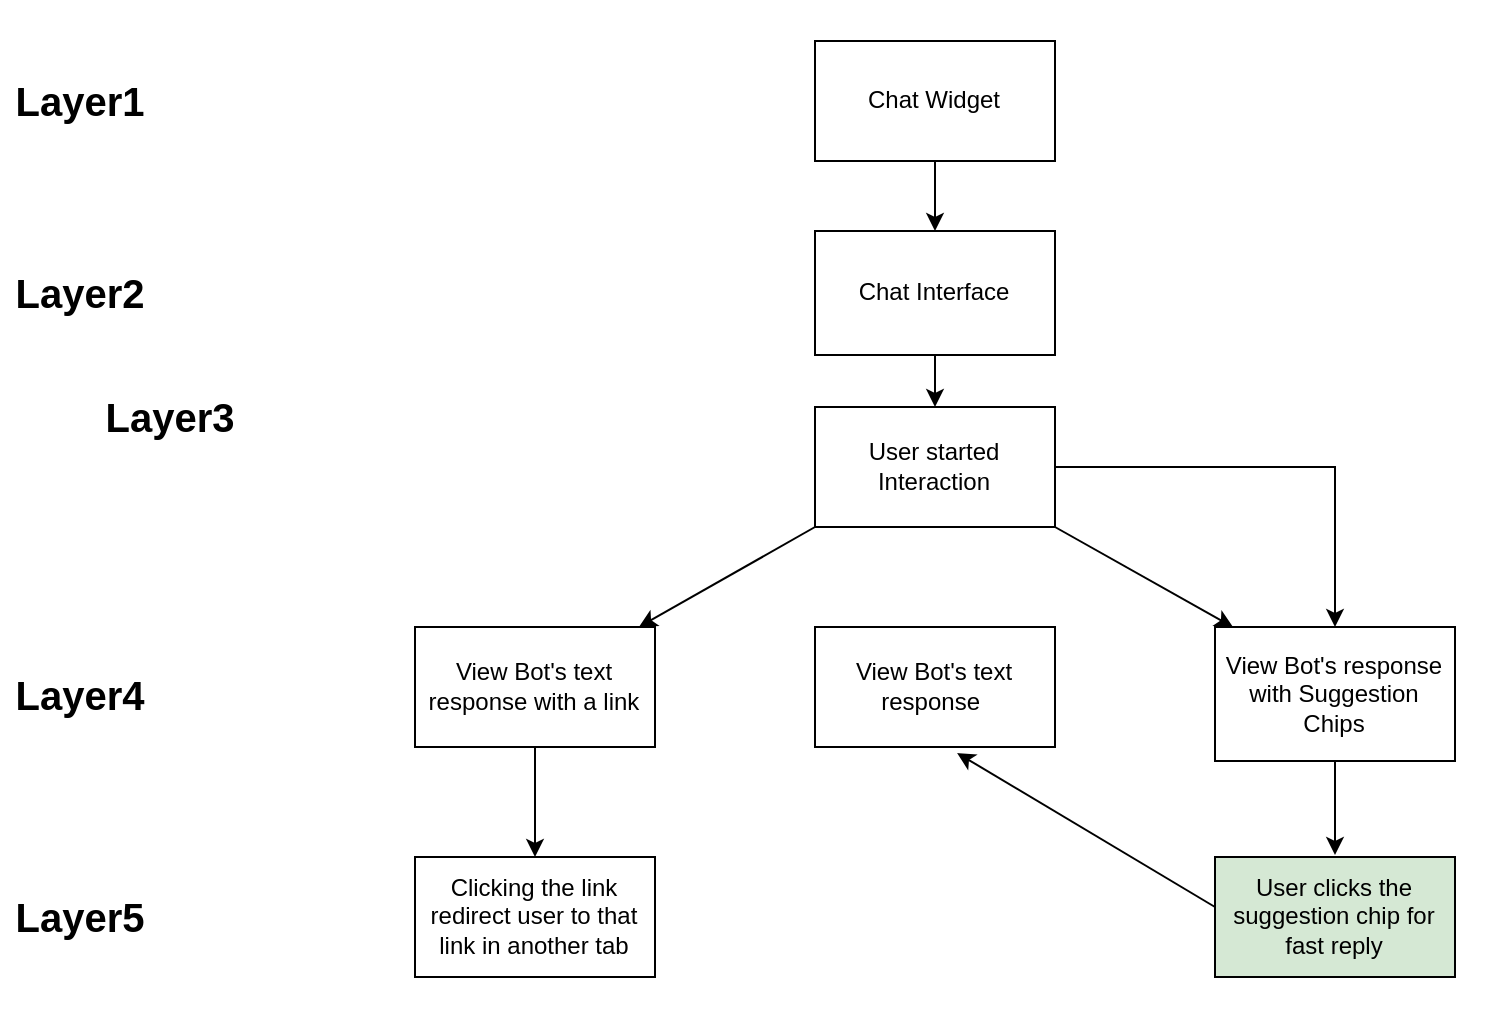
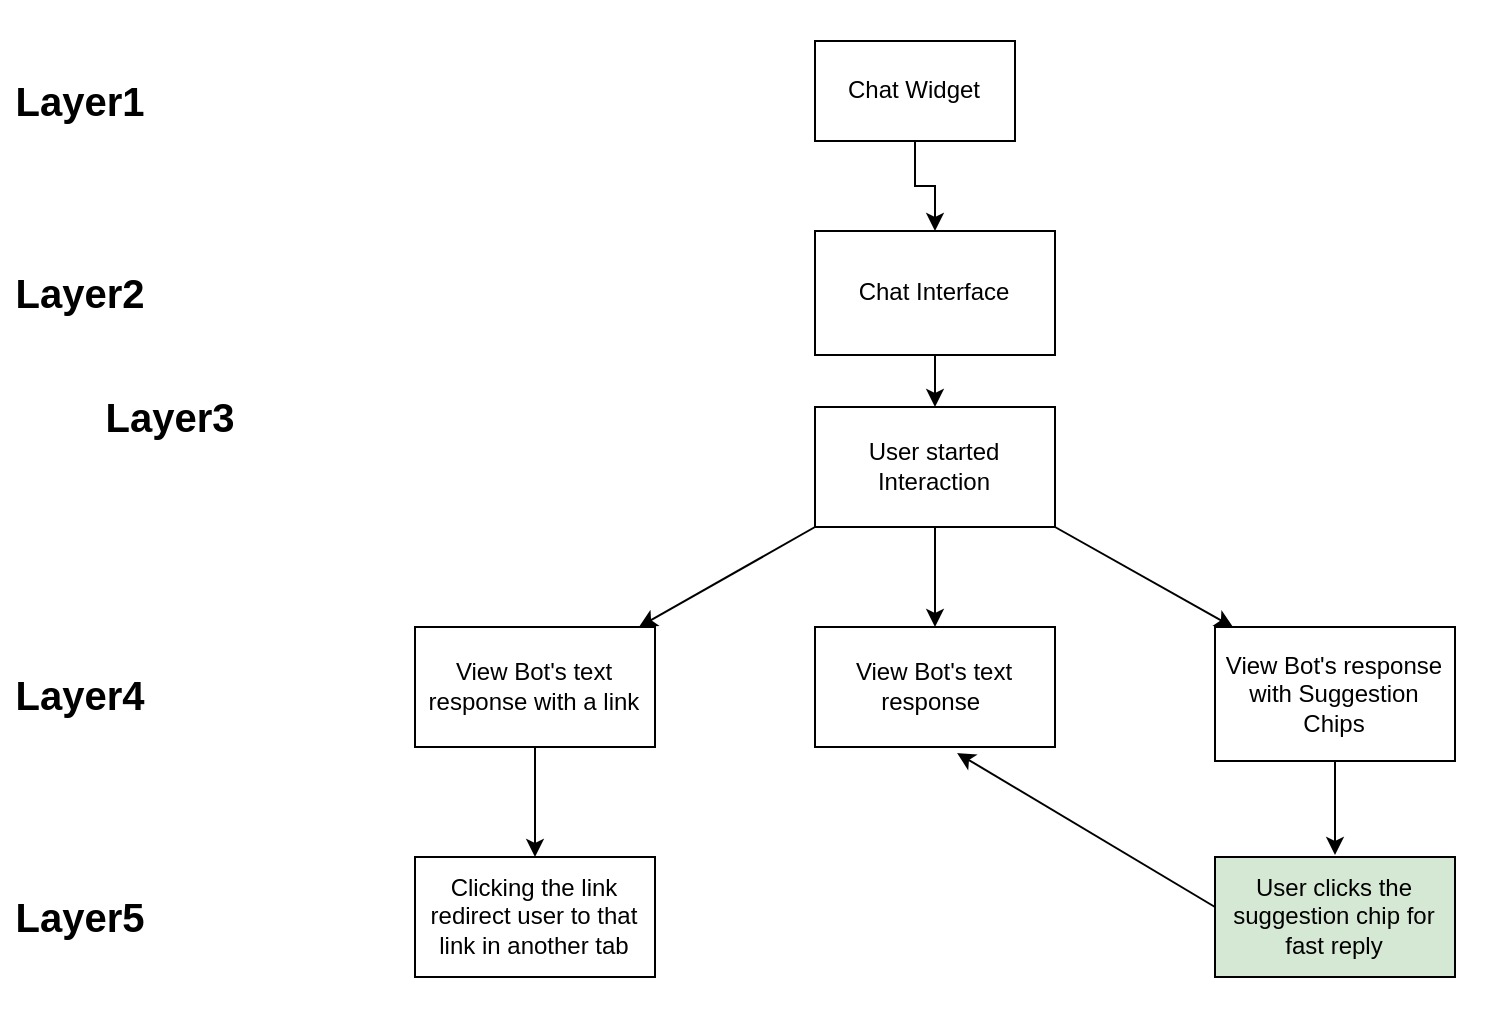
node "Chat Widget": size 240x120 -> 200x100
edge "User started Interaction" -> "View Bot's response with Suggestion Chips": now "User started Interaction" -> "View Bot's text response"
